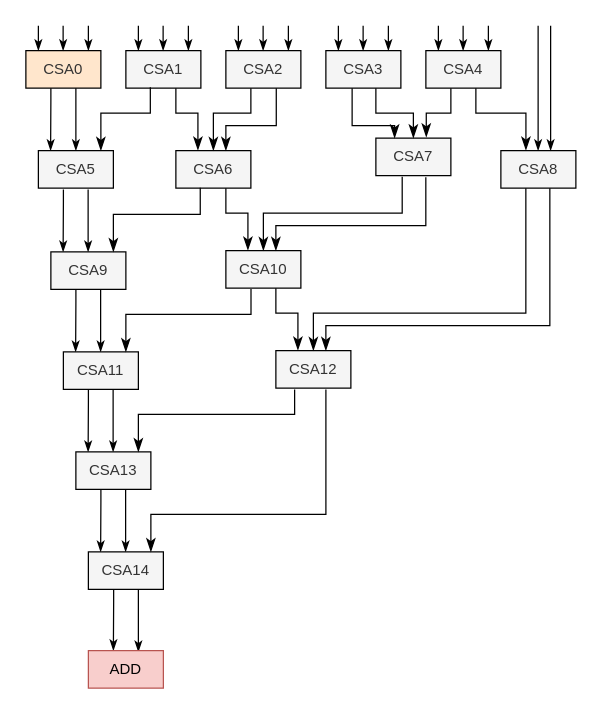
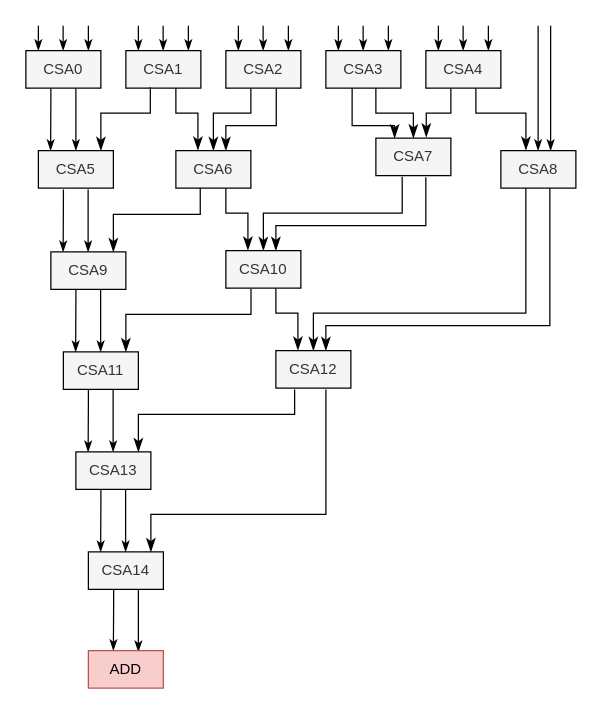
node "CSA0": fillcolor #ffe6cc -> #f5f5f5
